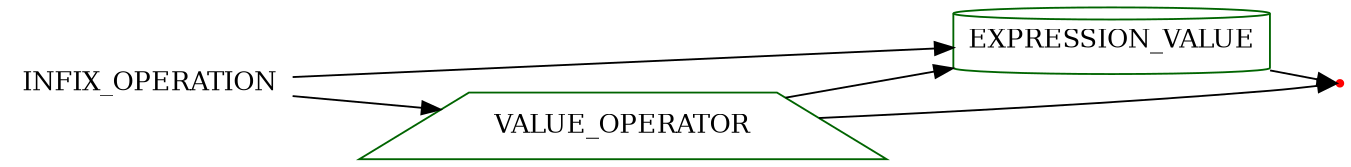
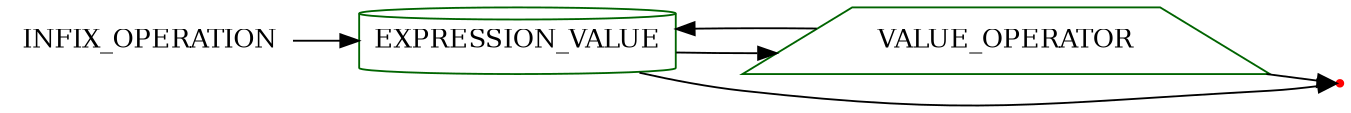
edge "INFIX_OPERATION" -> "VALUE_OPERATOR": now "EXPRESSION_VALUE" -> "VALUE_OPERATOR"
